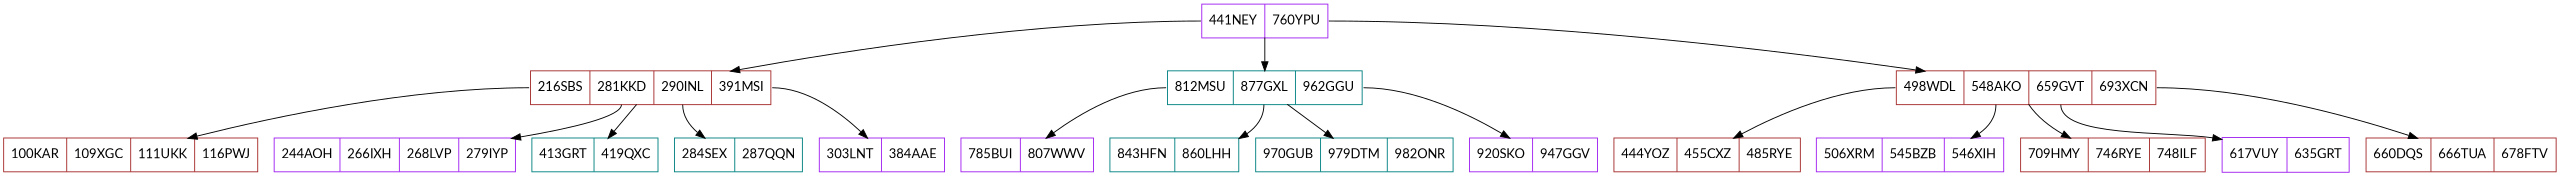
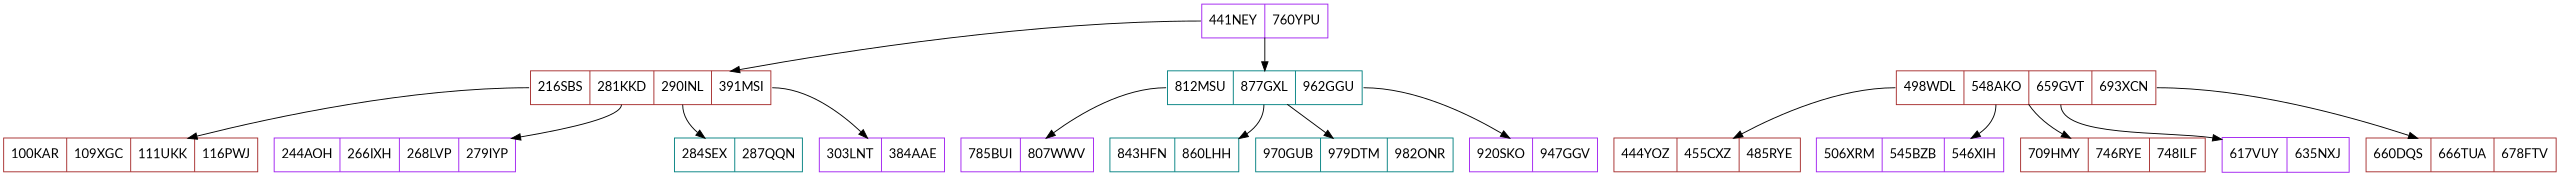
edge "441NEY" -> "498WDL": removed
node "617VUY": text "635GRT" -> "635NXJ"
node "413GRT": removed
